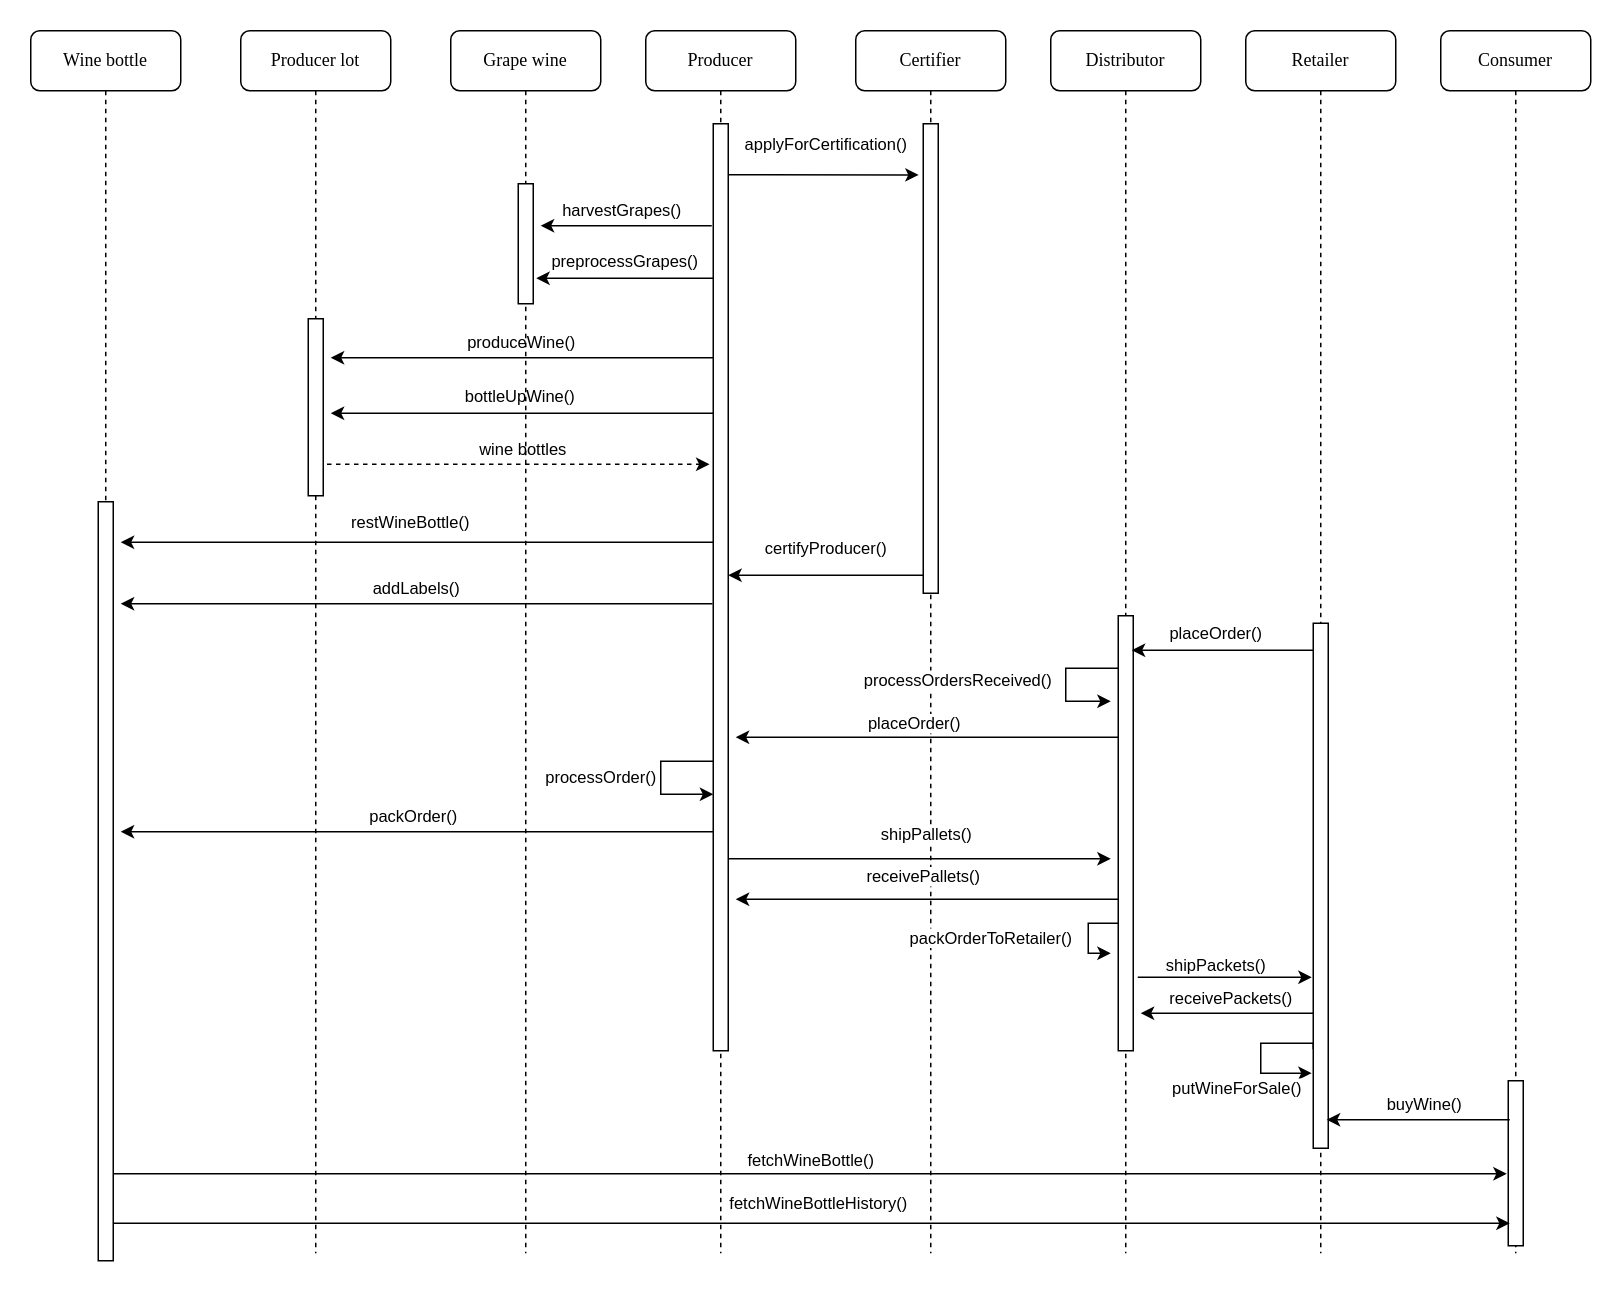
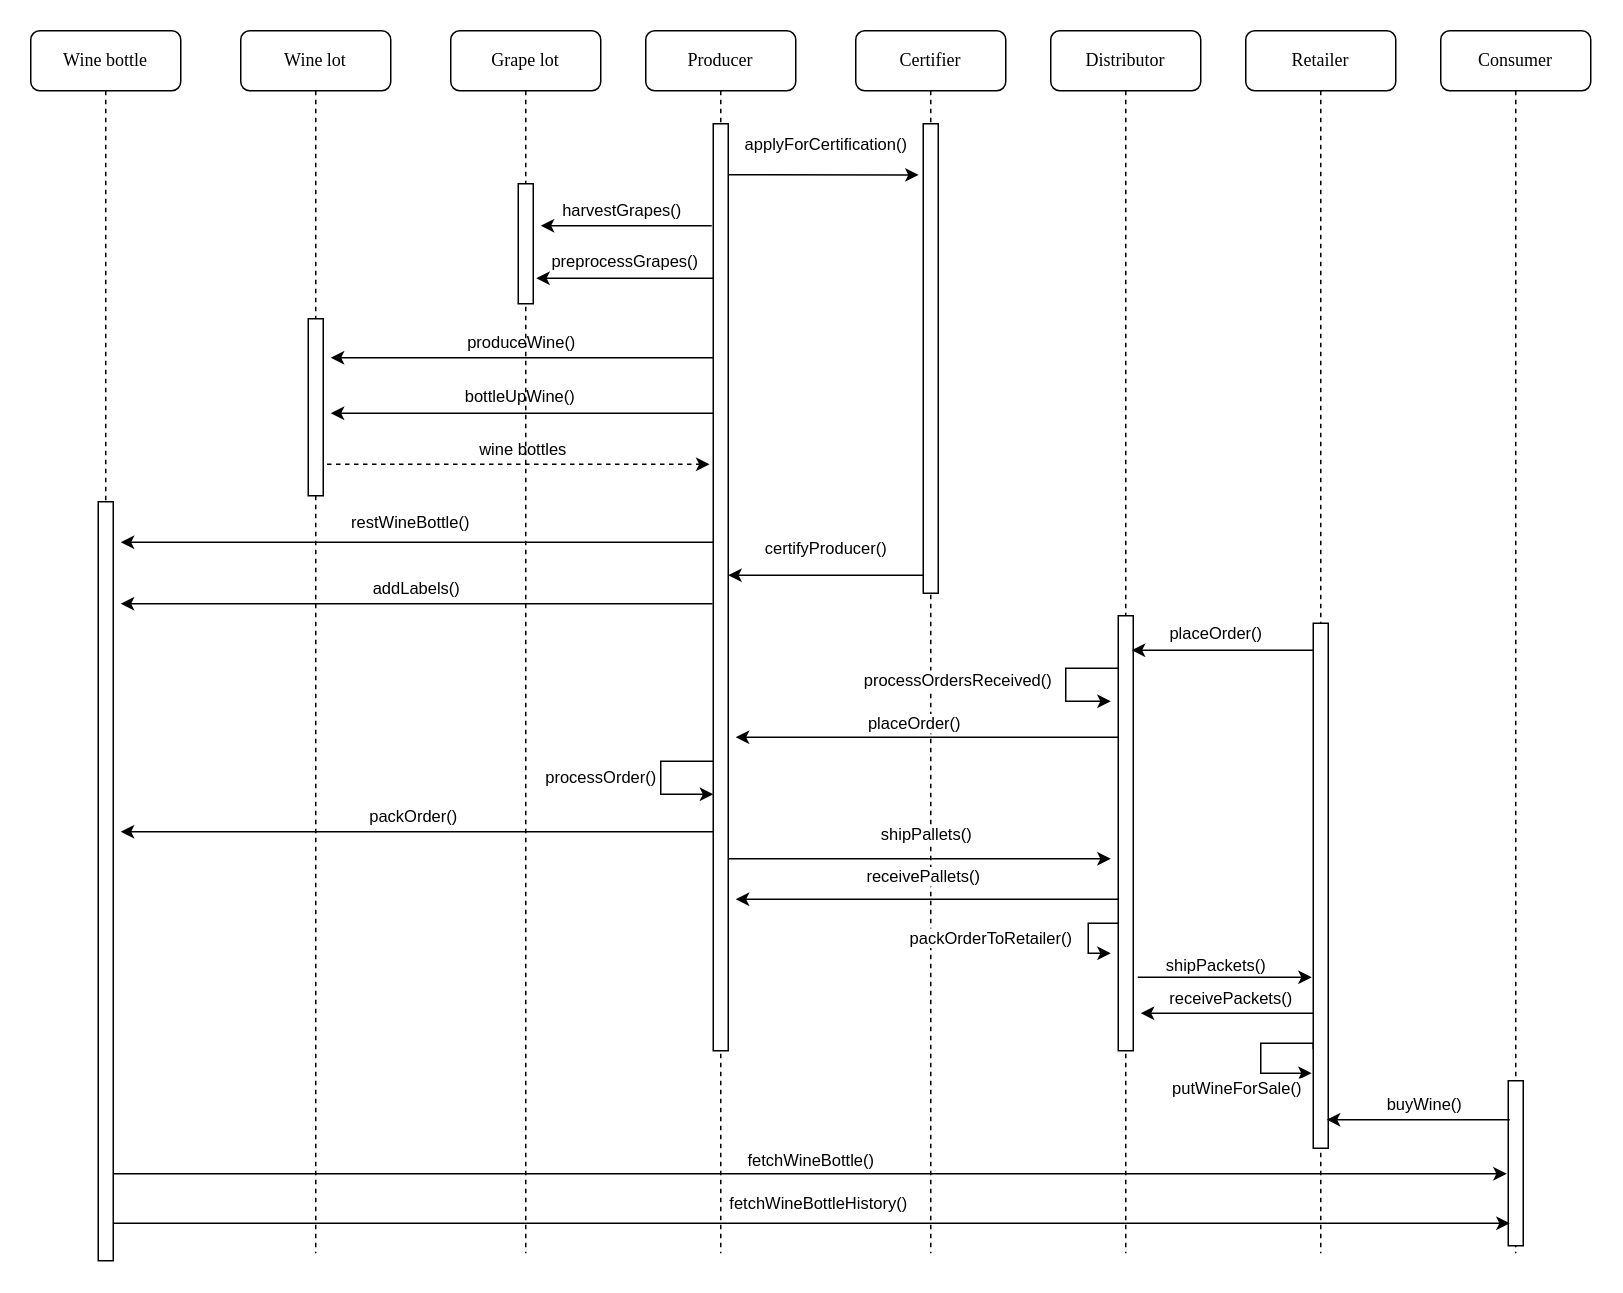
node "Producer lot": label "Producer lot" -> "Wine lot"
node "Grape wine": label "Grape wine" -> "Grape lot"
